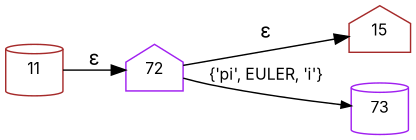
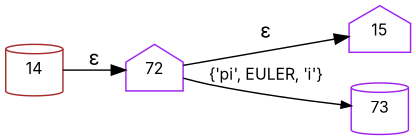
node "15": color brown -> purple
node "11": label "11" -> "14"
